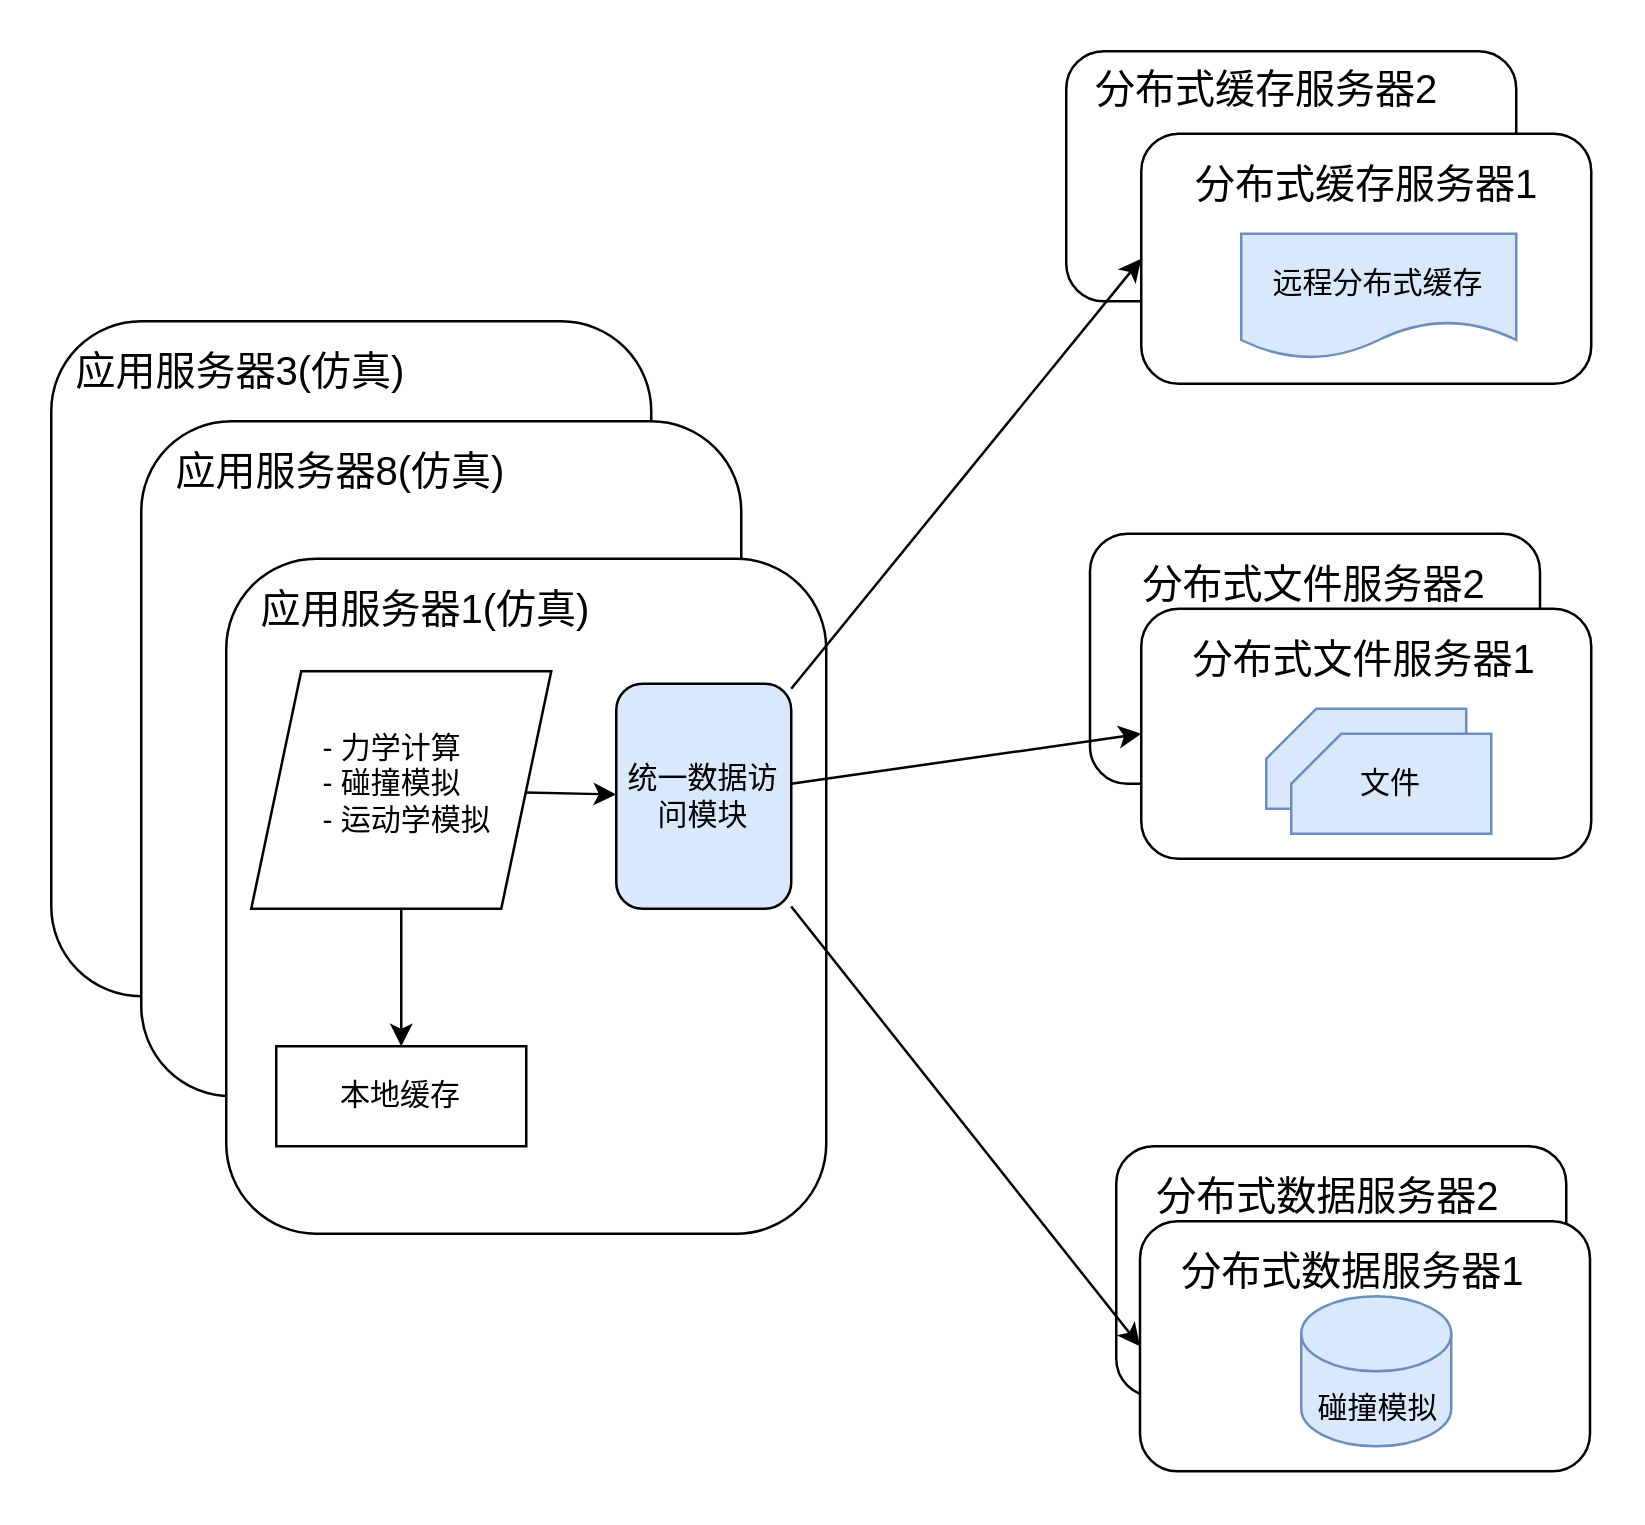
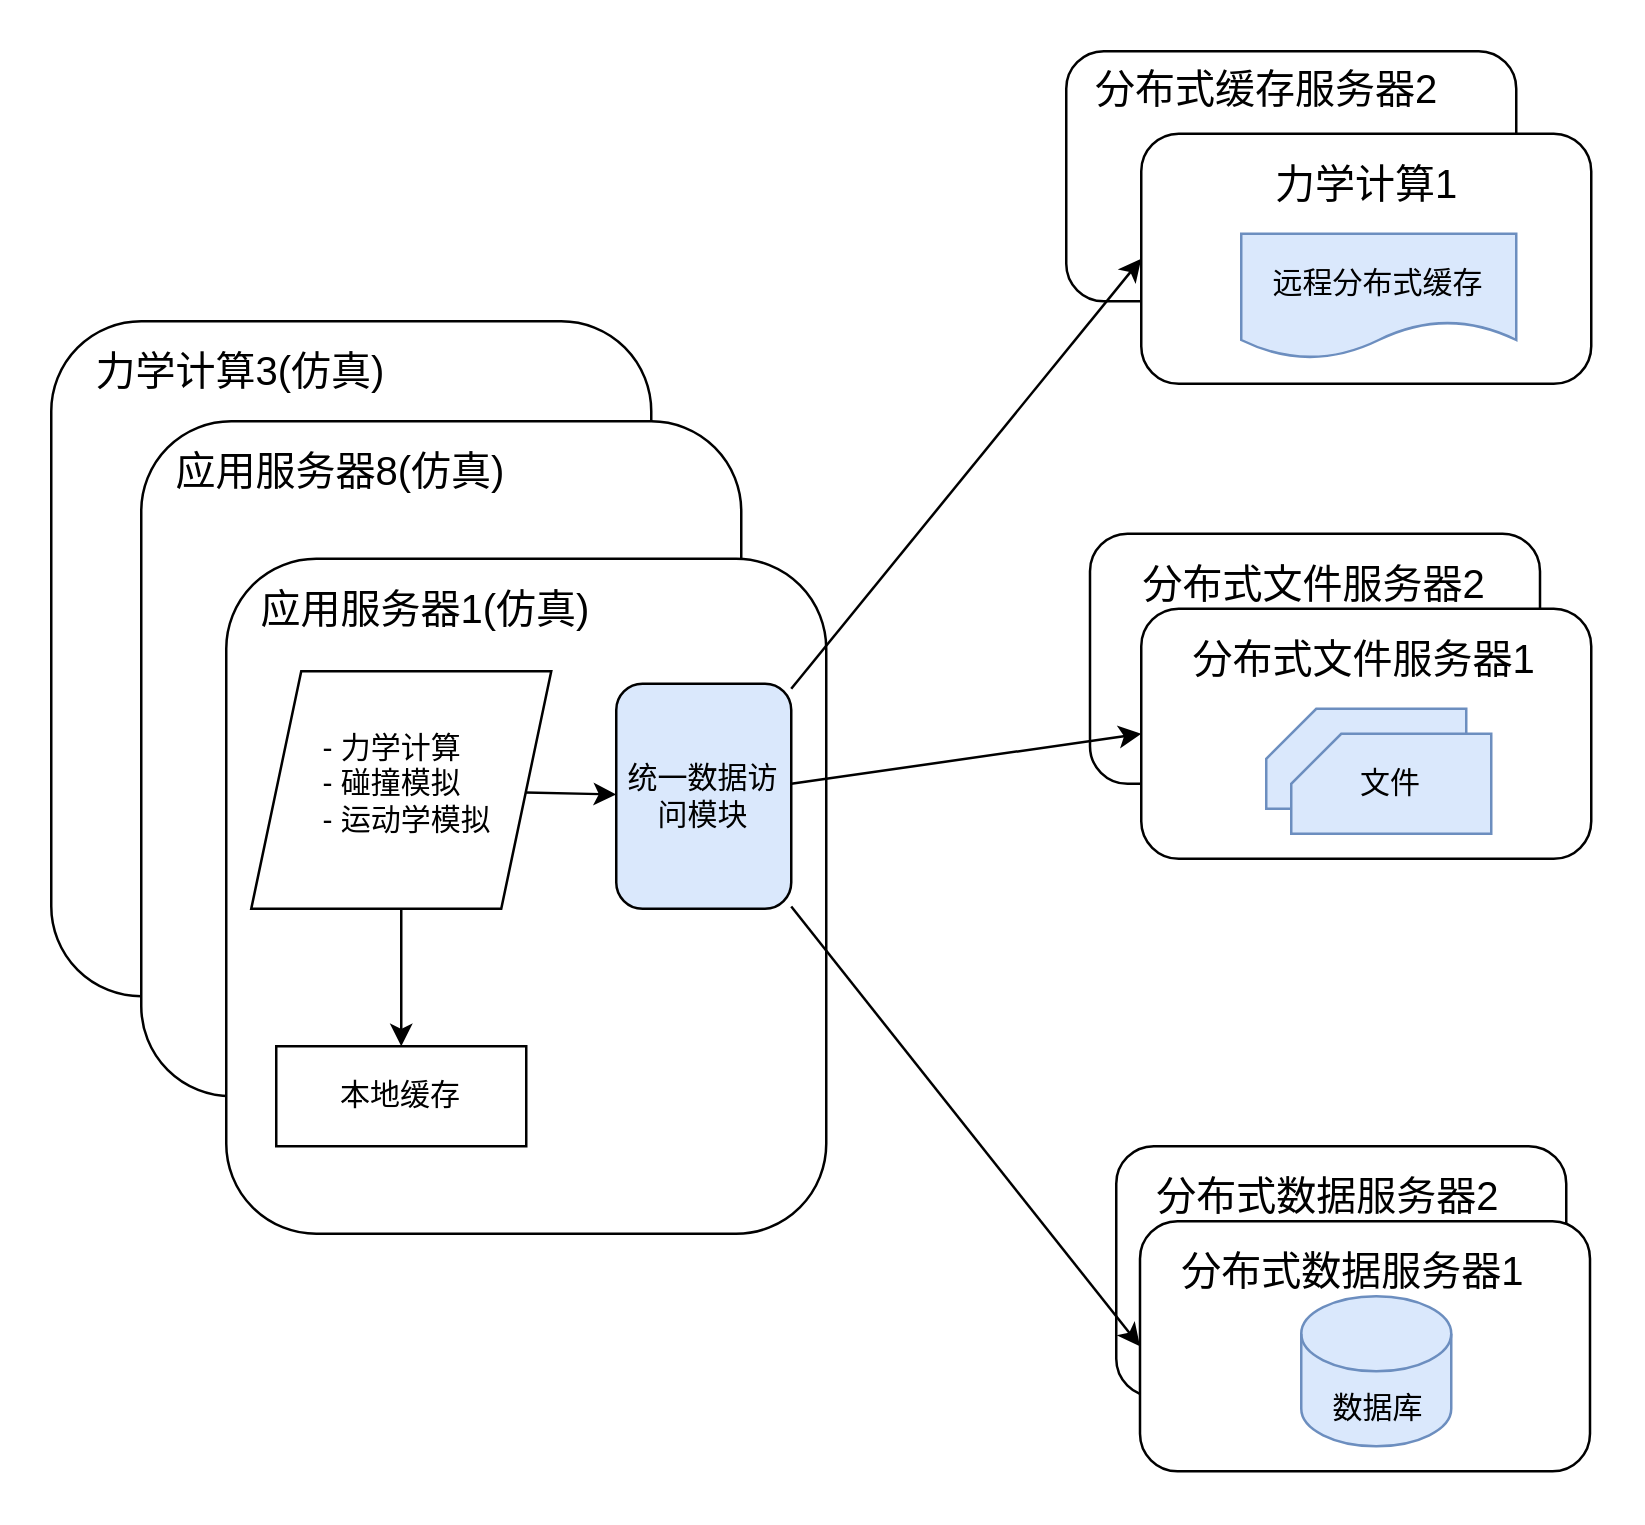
node "分布式缓存服务器1": label "分布式缓存服务器1" -> "力学计算1"
node "应用服务器3(仿真)": label "应用服务器3(仿真)" -> "力学计算3(仿真)"
node "碰撞模拟": label "碰撞模拟" -> "数据库"
